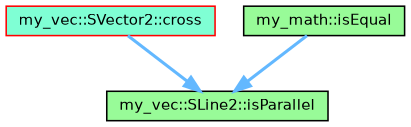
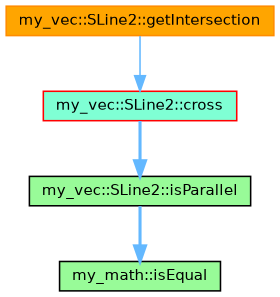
node "my_vec::SVector2::cross": label "my_vec::SVector2::cross" -> "my_vec::SLine2::cross"
node "my_vec::SLine2::getIntersection": added
edge "my_math::isEqual" -> "my_vec::SLine2::isParallel": reversed
